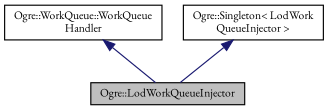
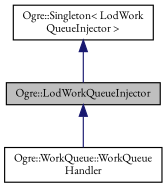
edge "Ogre::LodWorkQueueInjector" -> "Ogre::WorkQueue::WorkQueue Handler": reversed
